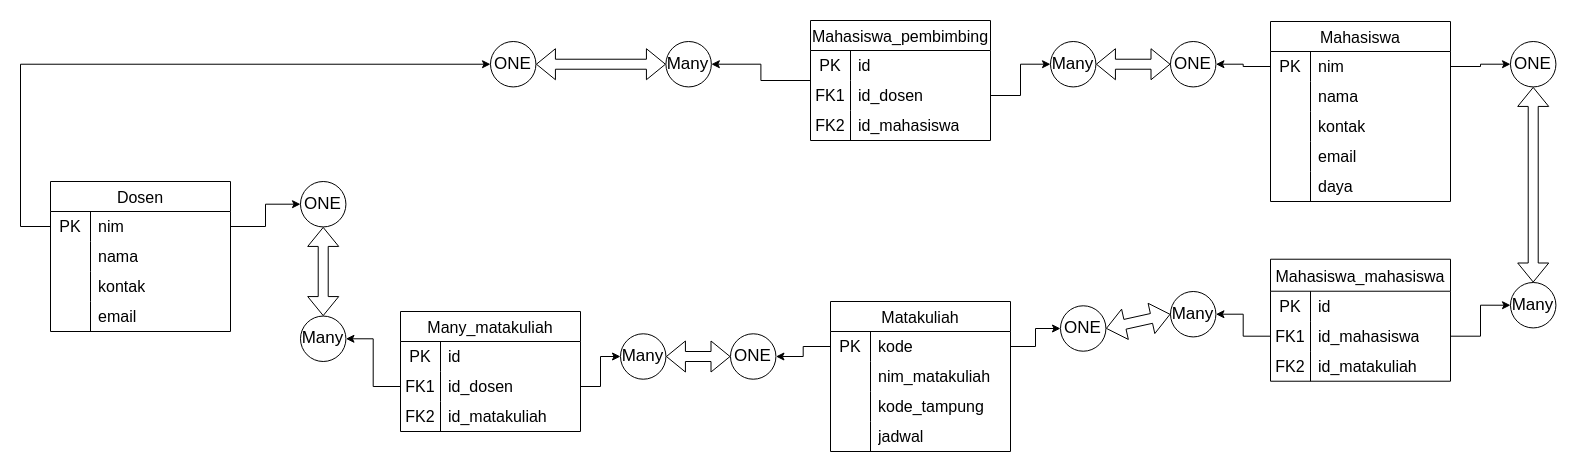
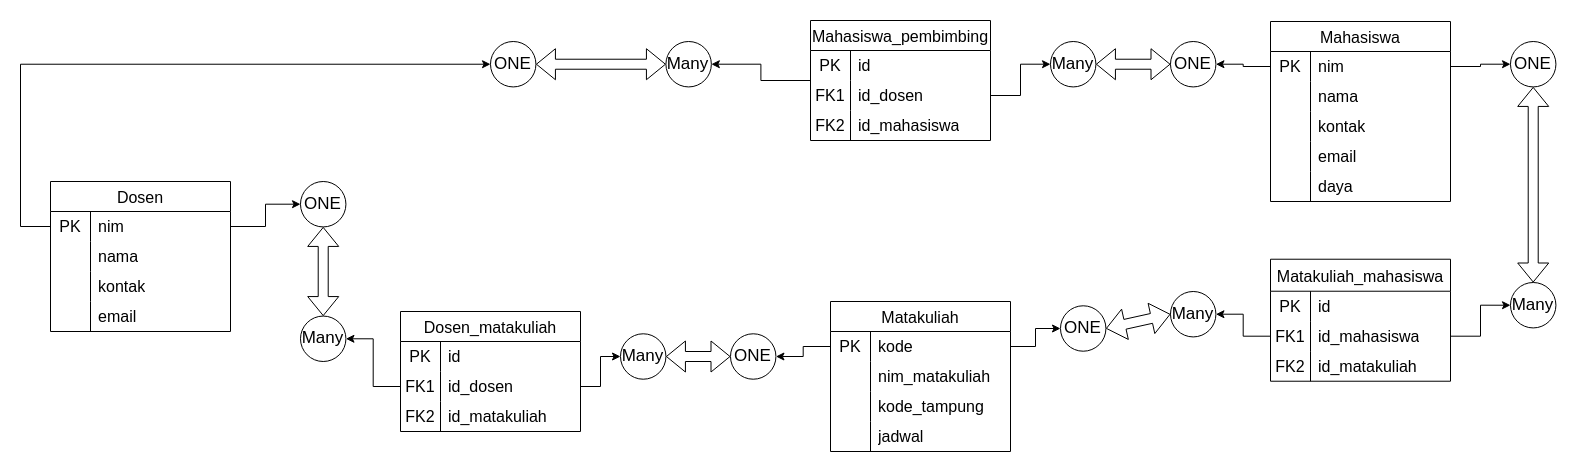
node "Mahasiswa_mahasiswa": label "Mahasiswa_mahasiswa" -> "Matakuliah_mahasiswa"
node "Many_matakuliah": label "Many_matakuliah" -> "Dosen_matakuliah"
